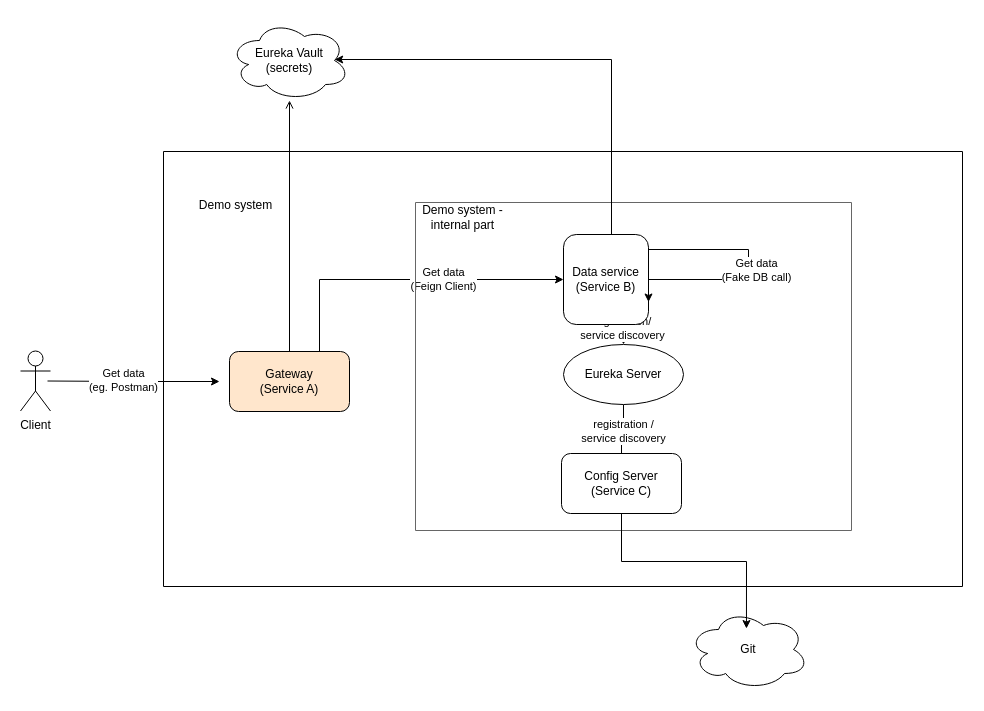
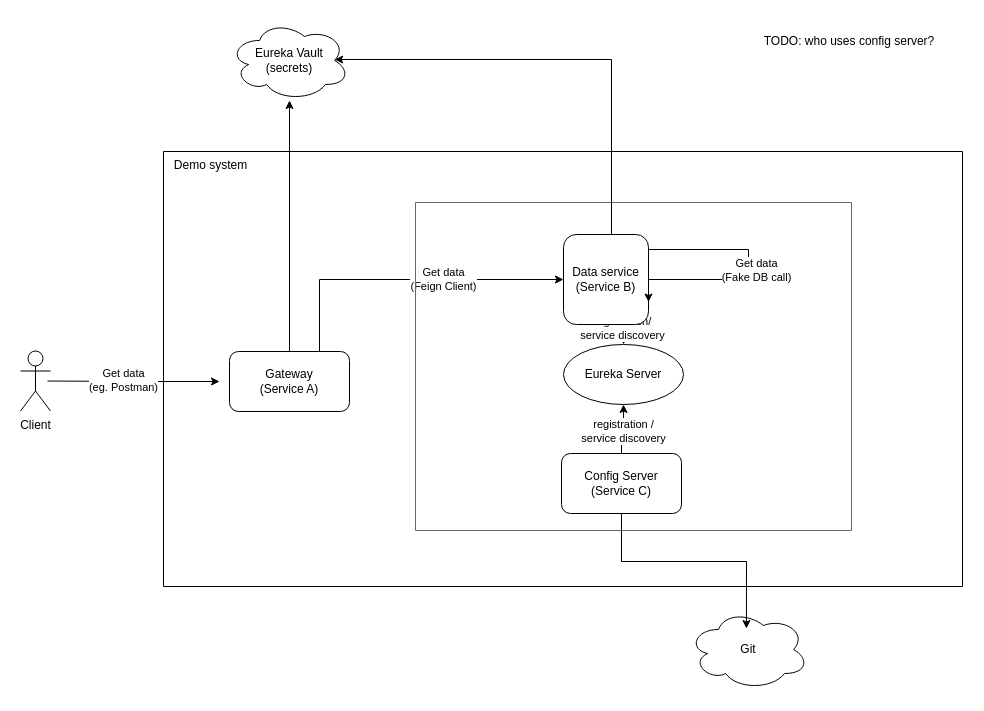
node "TODO: who uses config server?": added
edge "Gateway (Service A)" -> "Eureka Vault (secrets)": arrowhead open -> classic
node "Demo system": moved (236, 206) -> (211, 166)
node "Demo system - internal part": removed
node "Gateway (Service A)": fillcolor #ffe6cc -> #ffffff
edge "Eureka Server" -- "Config Server (Service C)": arrowhead none -> classic
